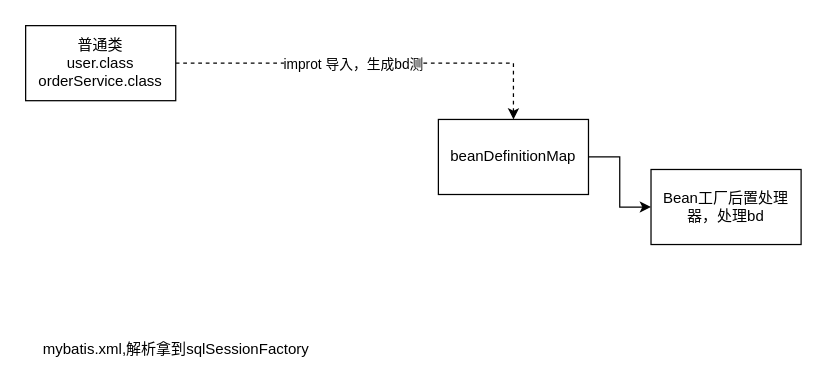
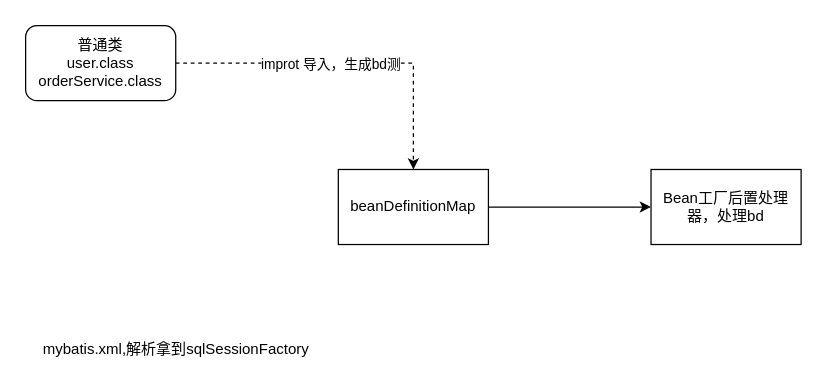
node "普通类 user.class orderService.class": shape rectangle -> rounded rectangle
node "beanDefinitionMap": moved (513, 157) -> (413, 207)
